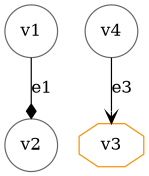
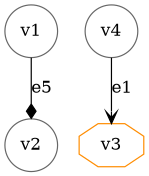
edge "v1" -> "v2": label "e1" -> "e5"
edge "v4" -> "v3": label "e3" -> "e1"
